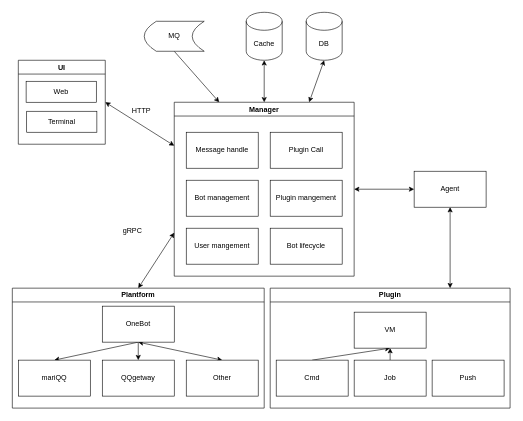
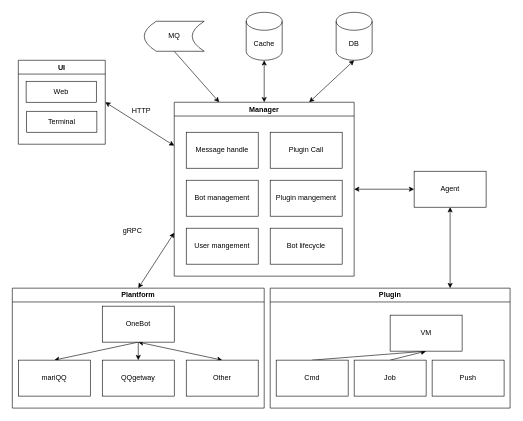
node "DB": moved (324, 36) -> (354, 36)
node "VM": moved (390, 330) -> (426, 333)
